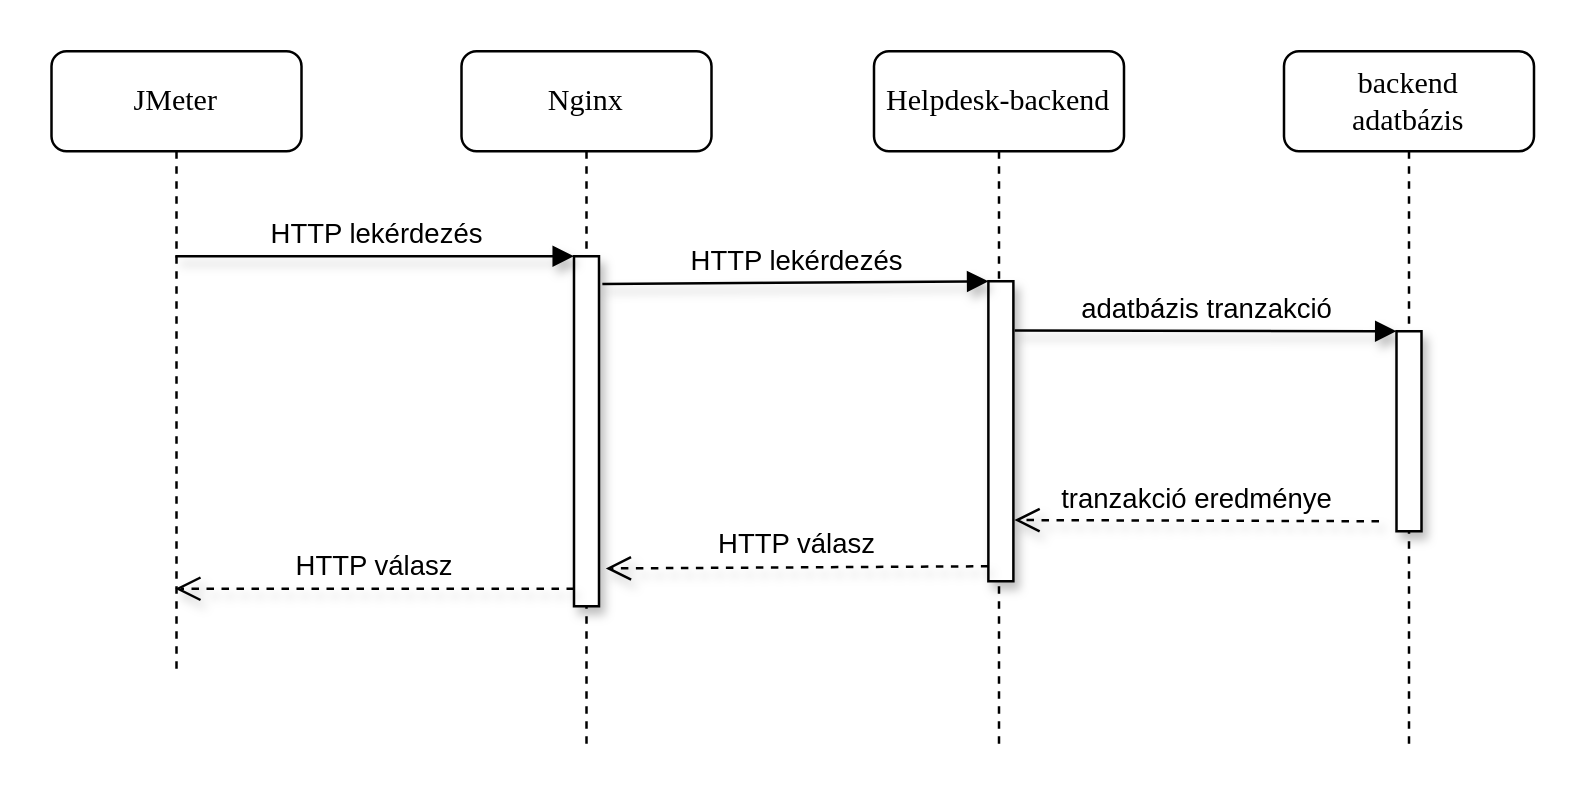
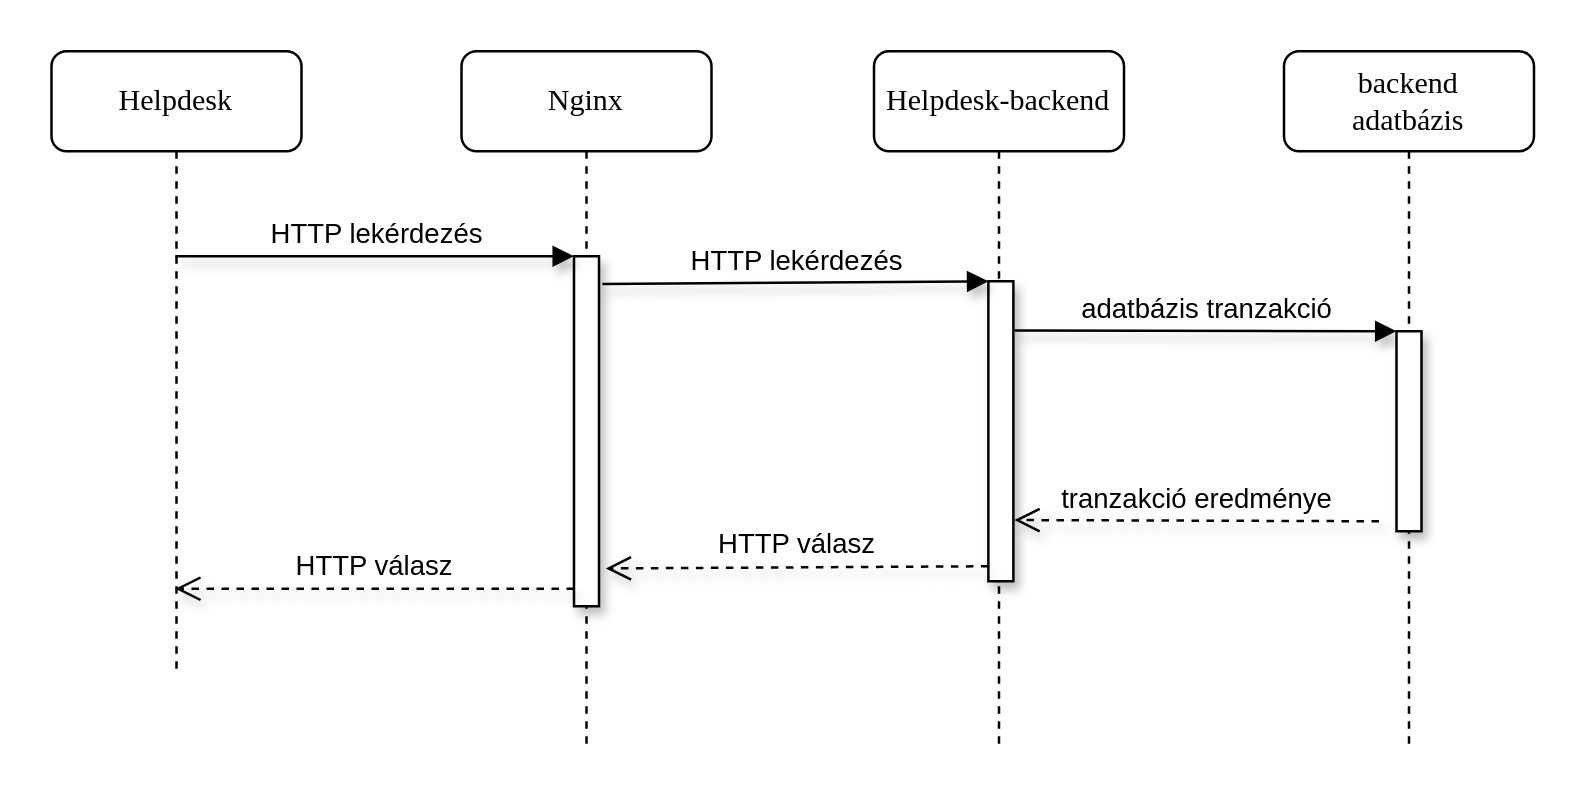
node "JMeter": label "JMeter" -> "Helpdesk"
